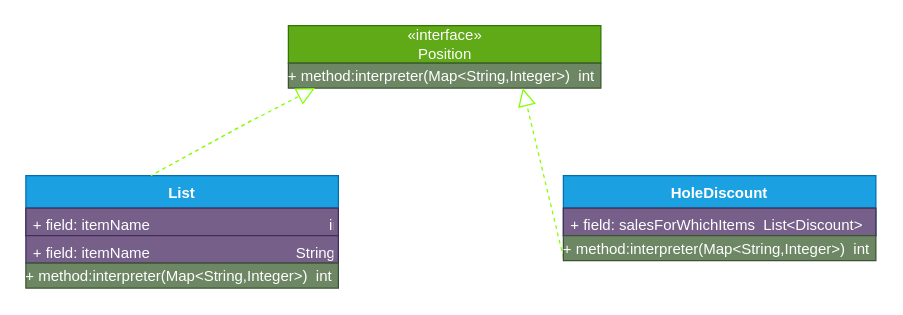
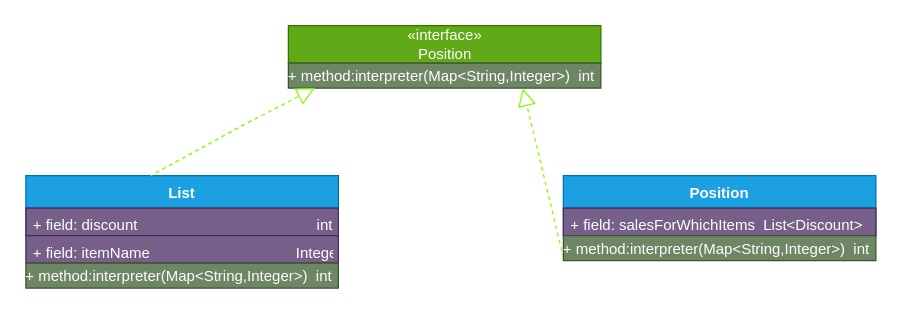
node "HoleDiscount": label "HoleDiscount" -> "Position"
node "+ field: itemName int": label "+ field: itemName int" -> "+ field: discount int"
node "+ field: itemName String": label "+ field: itemName String" -> "+ field: itemName Integer"
